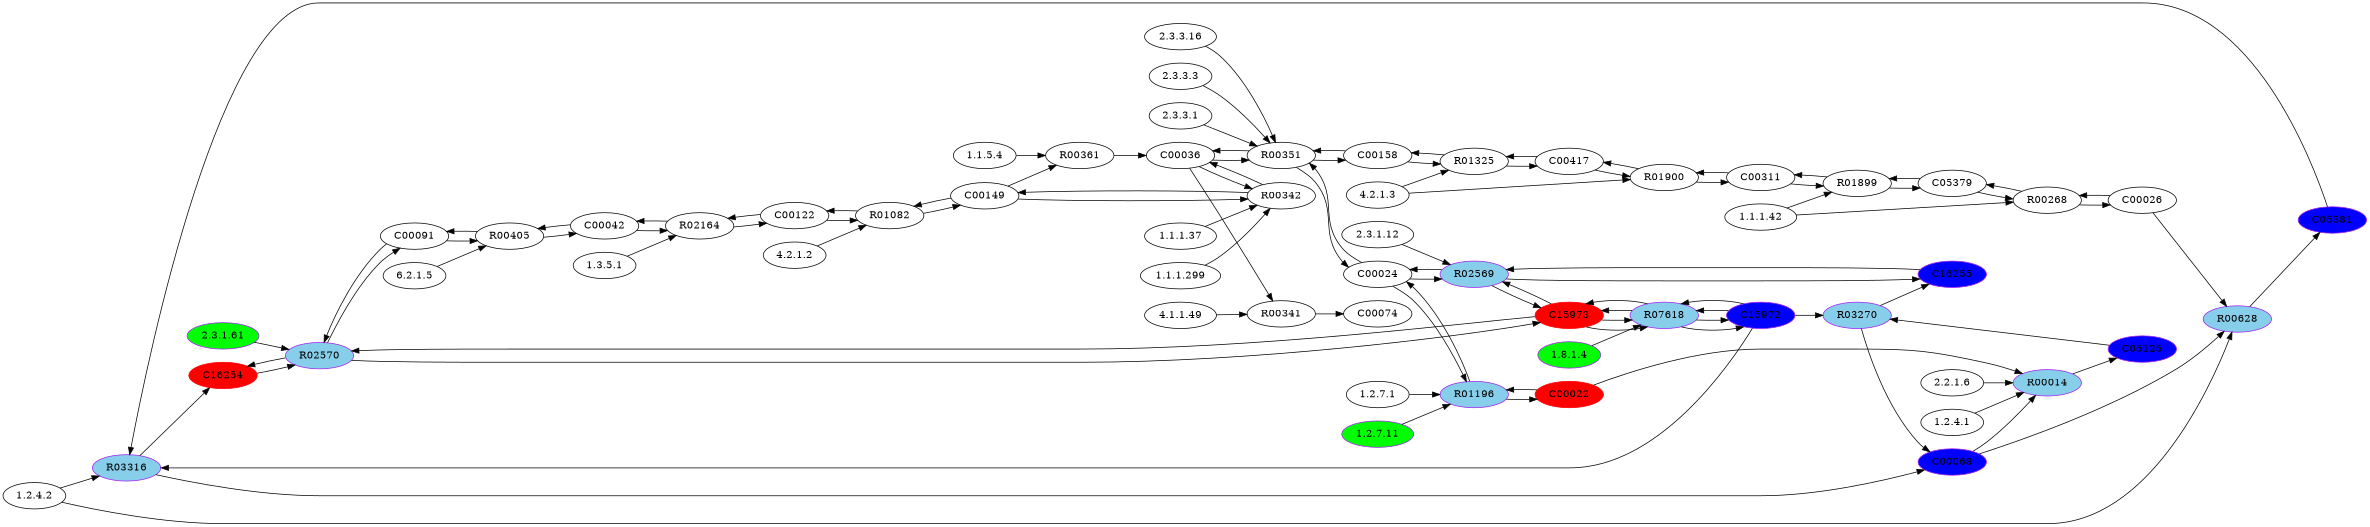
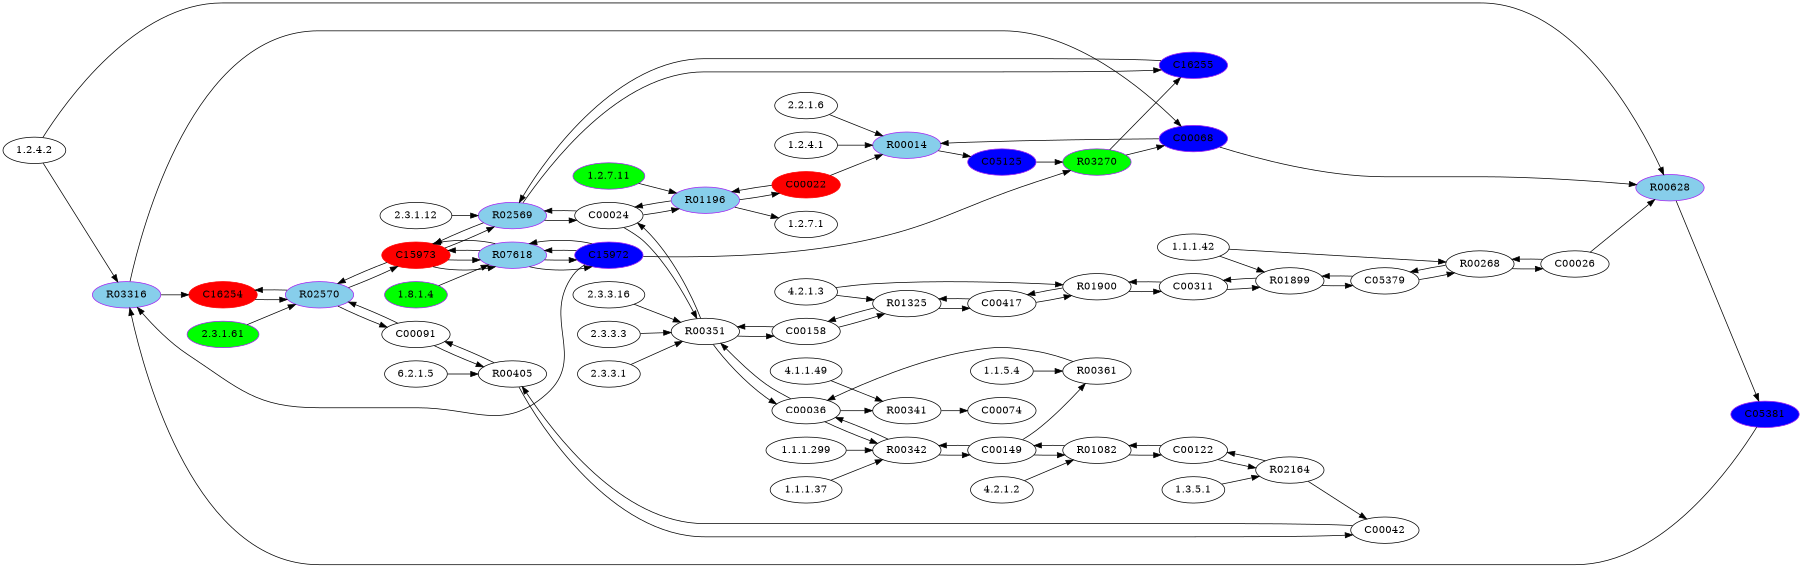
edge "C00042" -> "R02164": removed
node "R03270": fillcolor skyblue -> green
edge "1.2.7.1" -> "R01196": reversed
